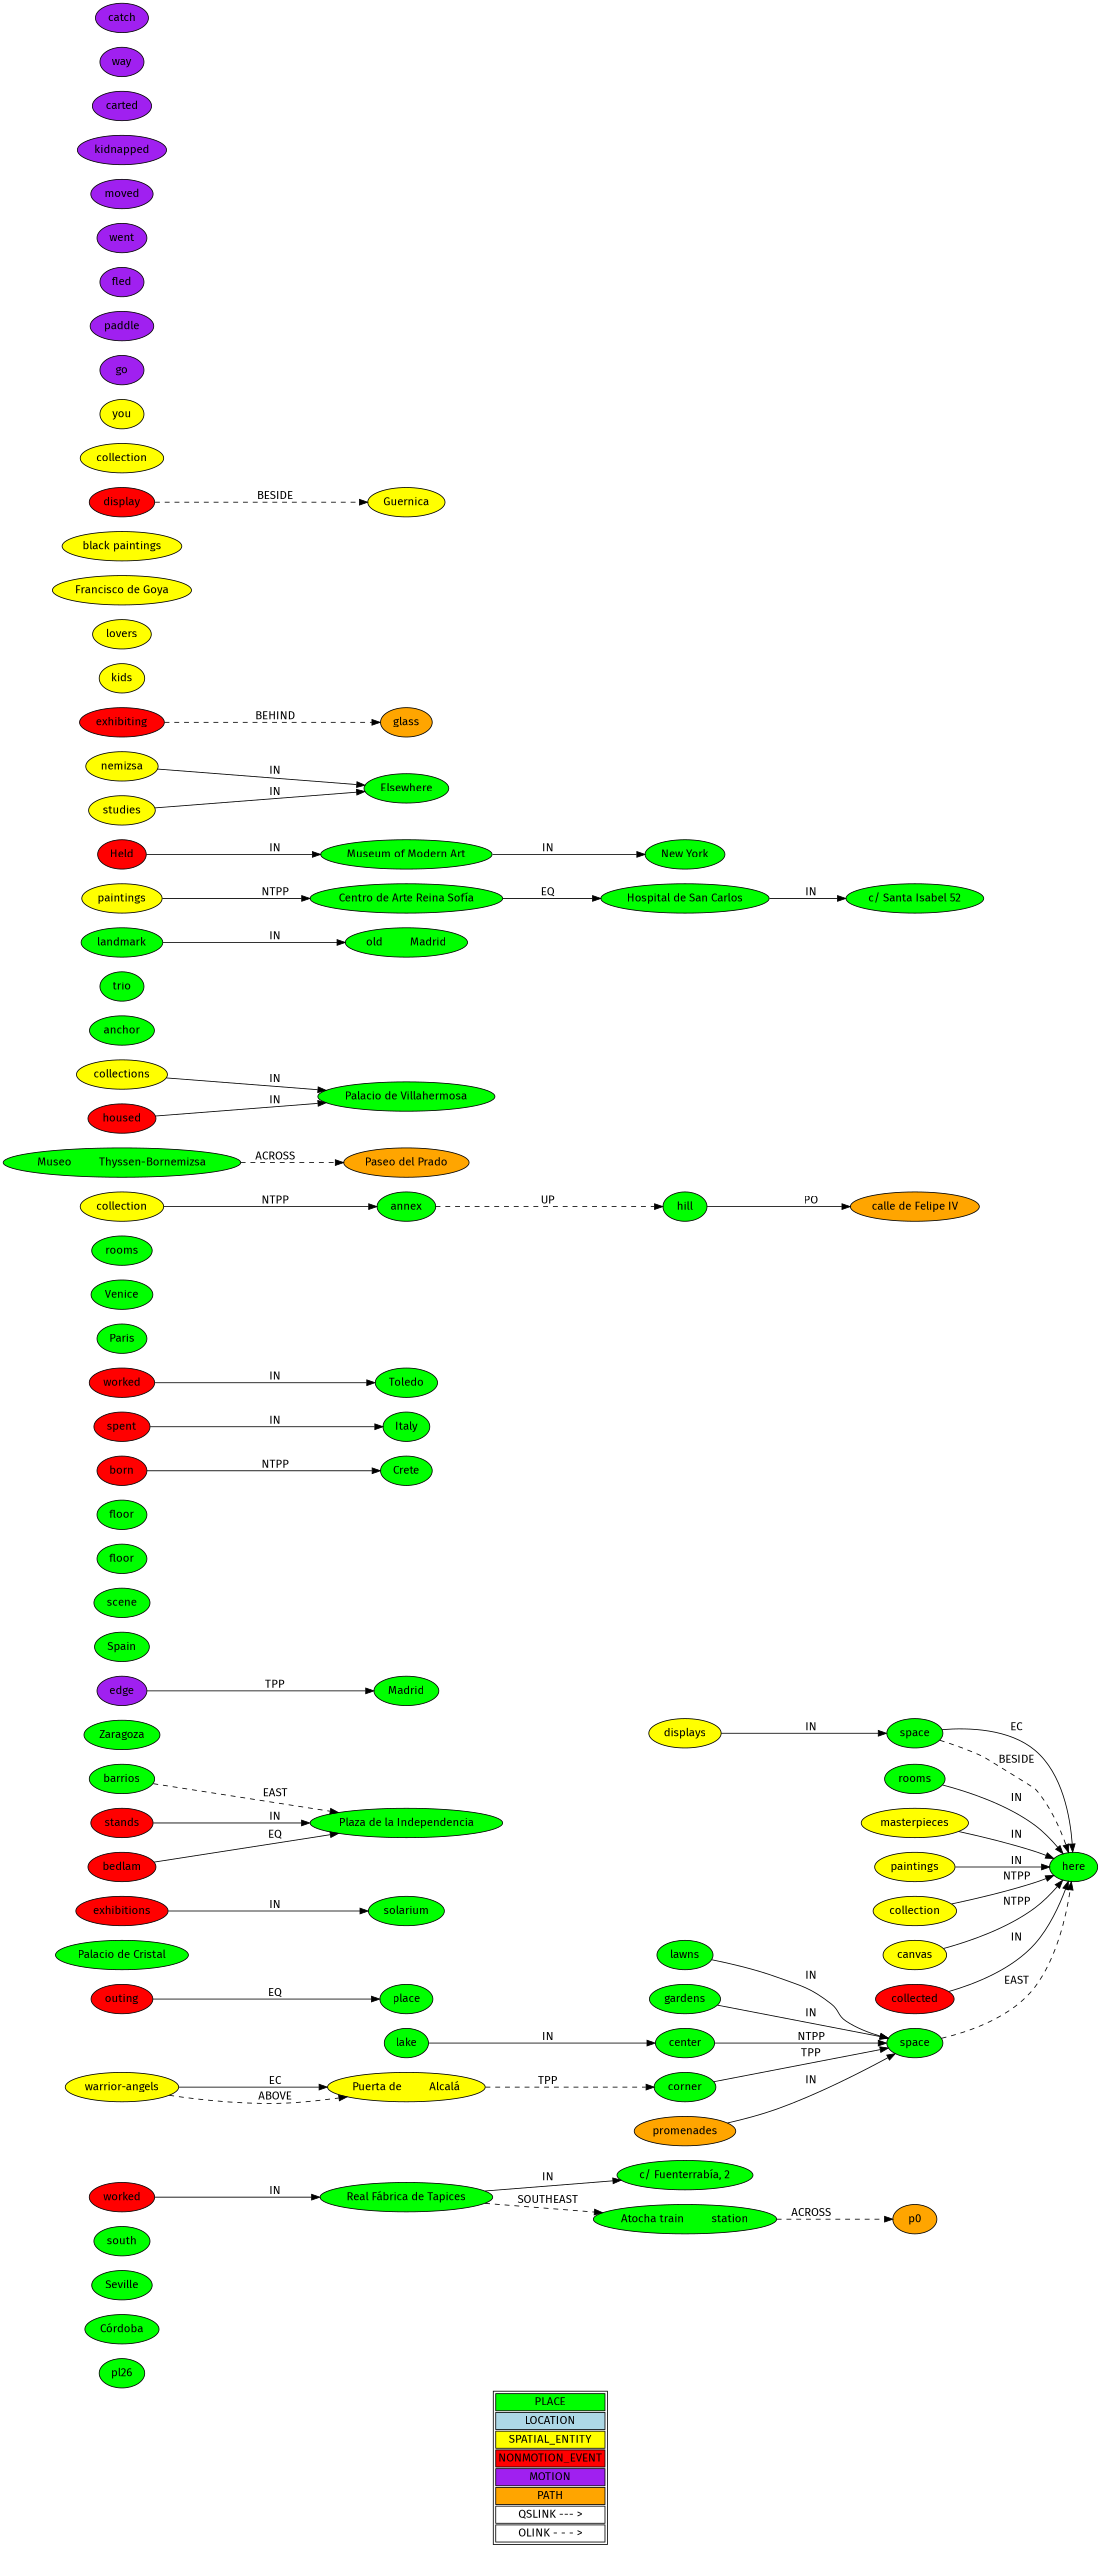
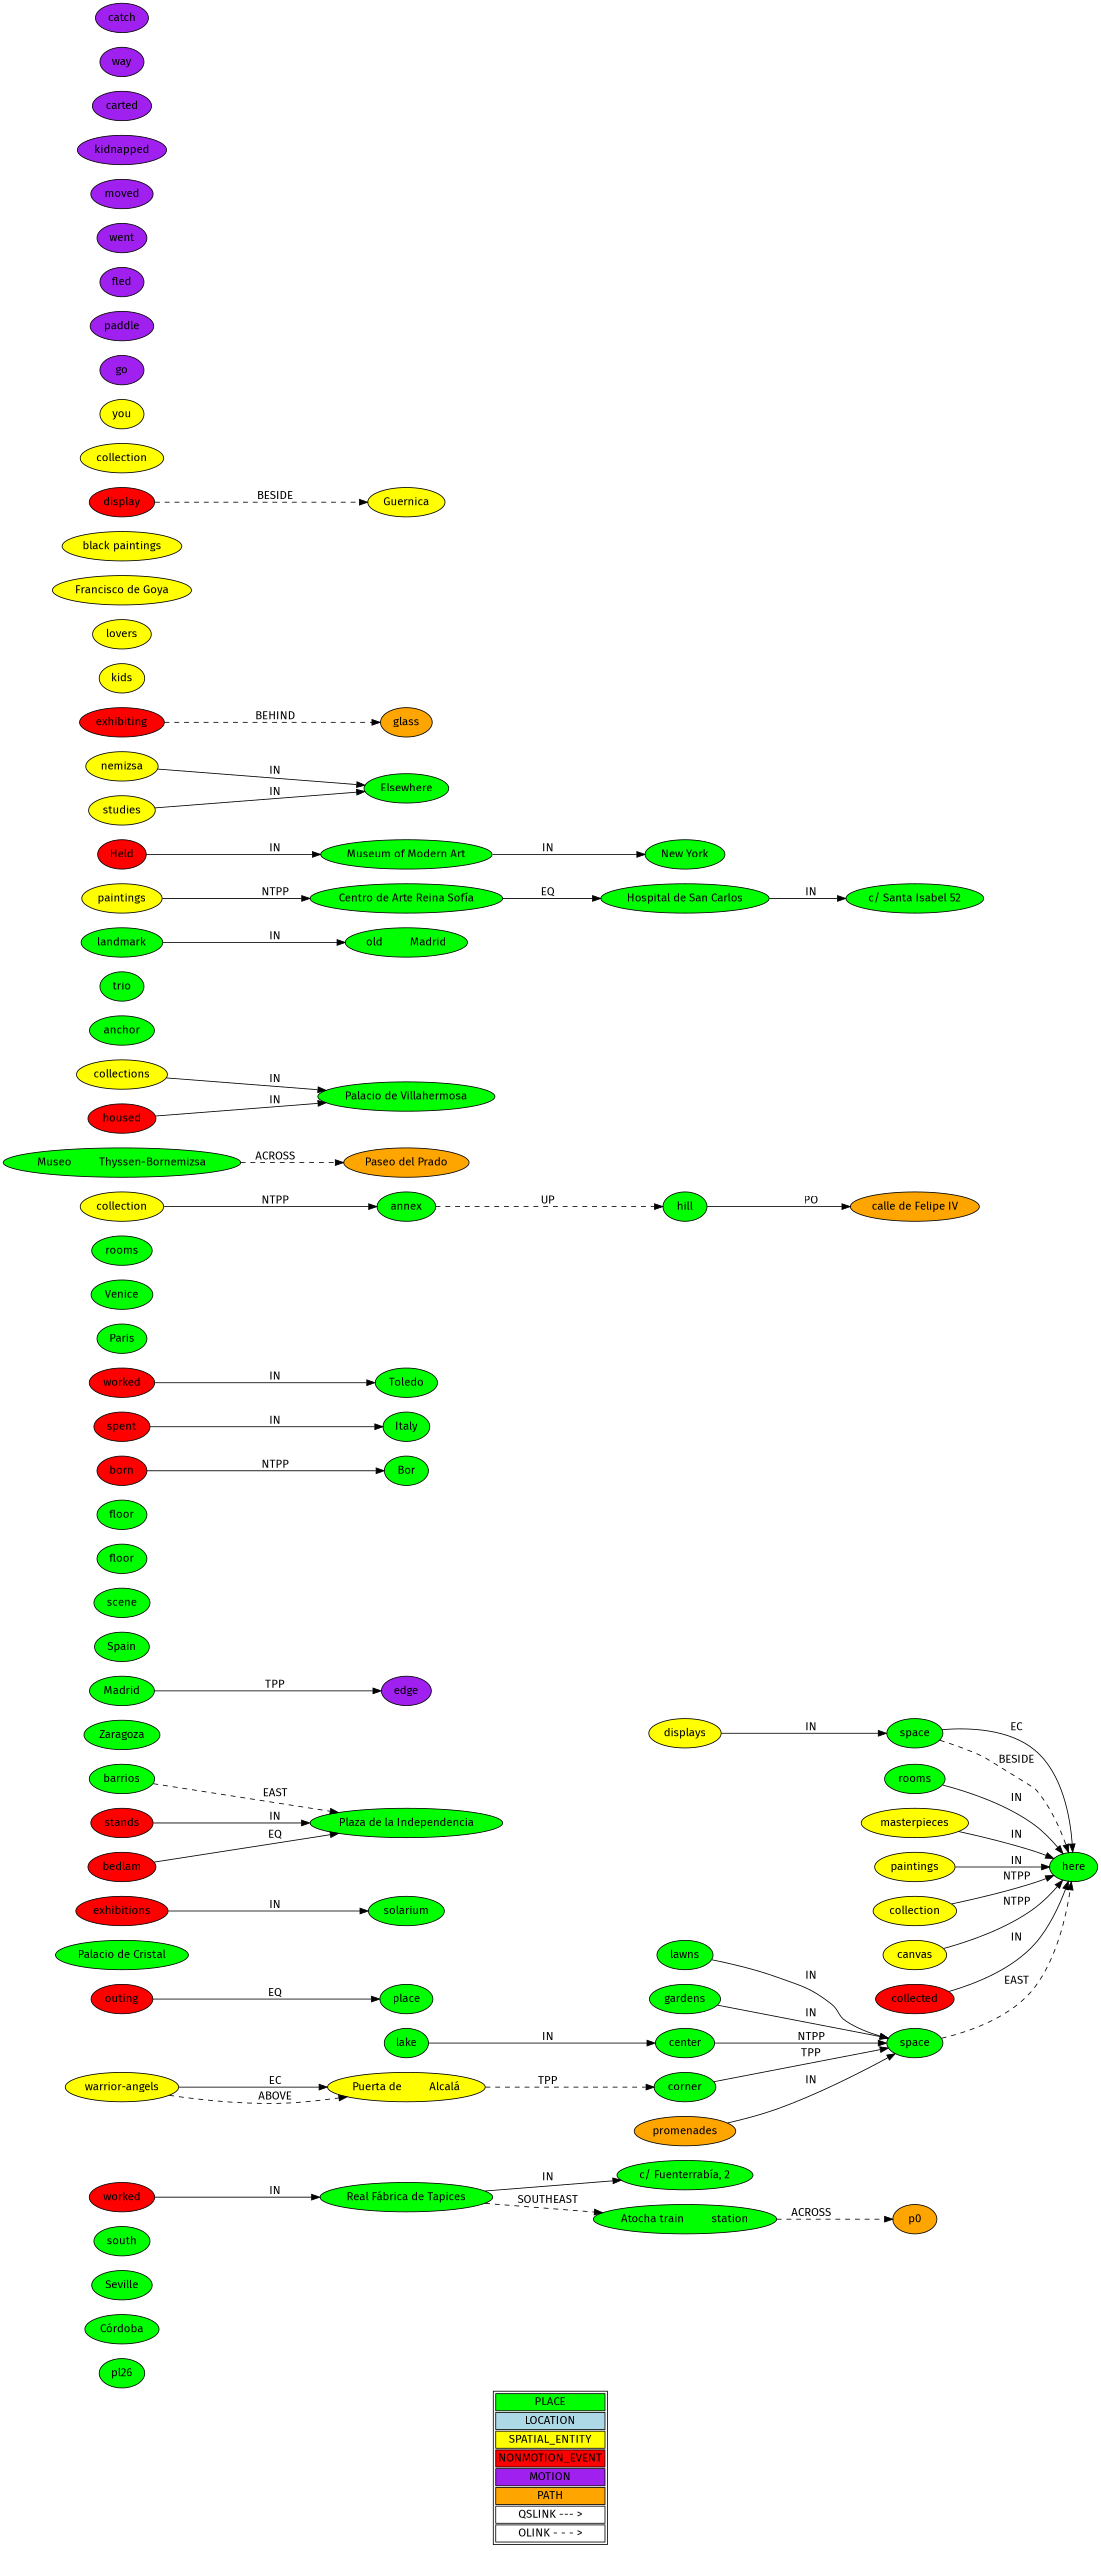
node "Crete": label "Crete" -> "Bor"
edge "edge" -> "Madrid": reversed
